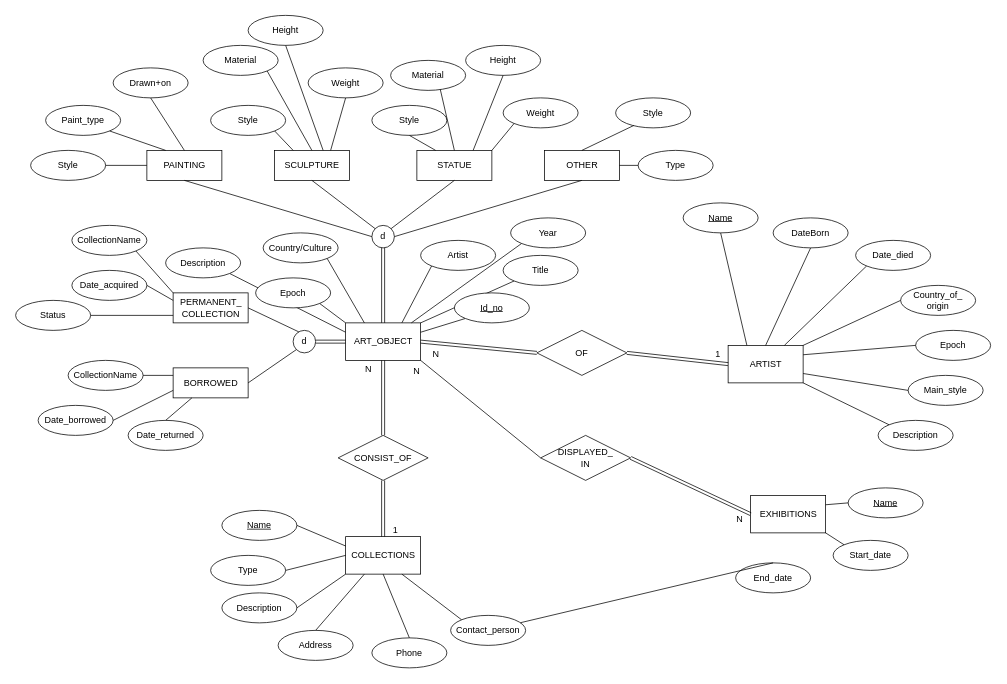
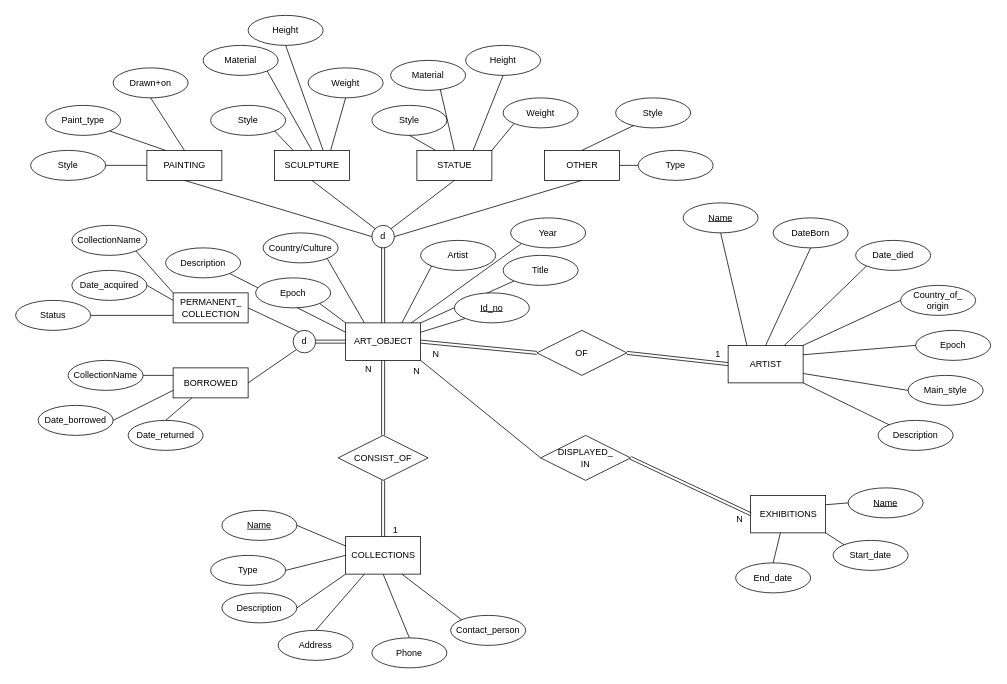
edge "End_date" -- "Contact_person": now "End_date" -- "EXHIBITIONS"
